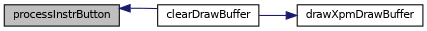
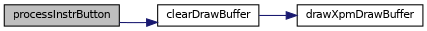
edge "clearDrawBuffer" -> "processInstrButton": reversed
